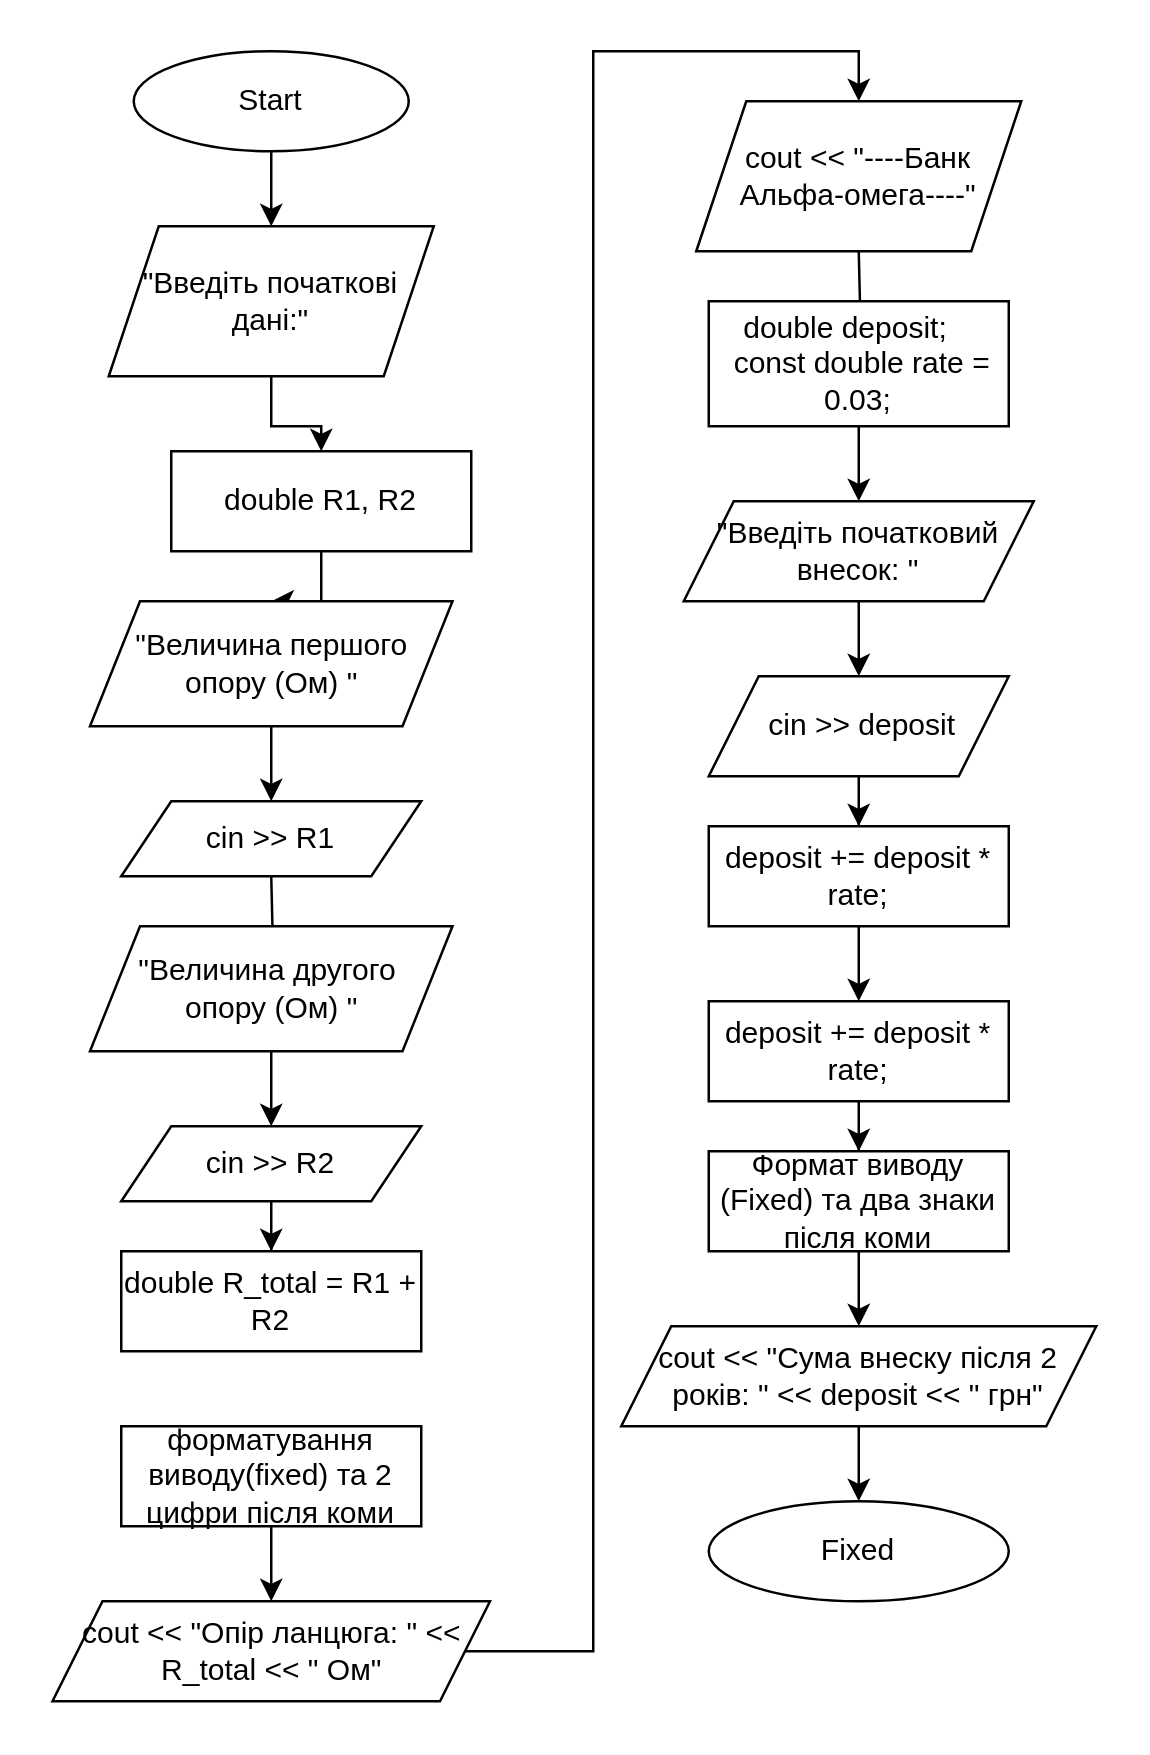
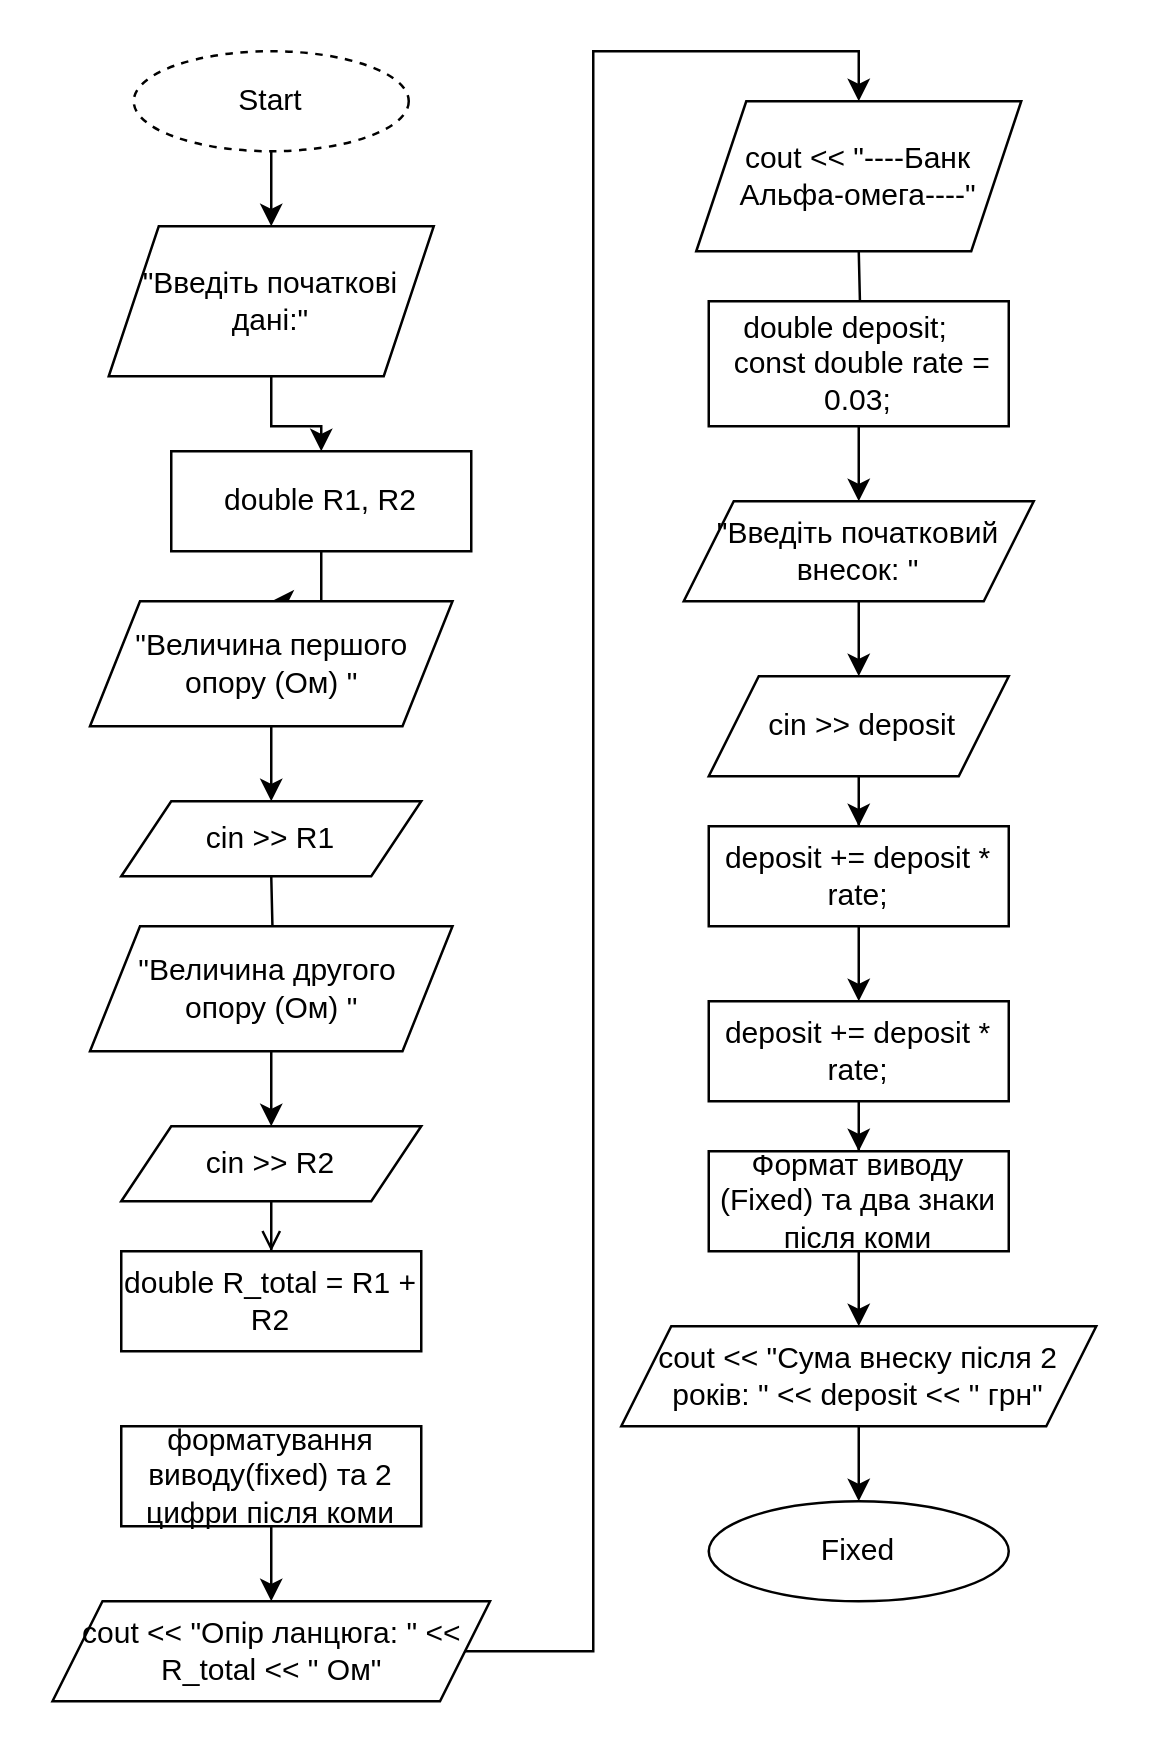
node "Start": style solid -> dashed
edge "cin >> R2" -> "double R_total = R1 + R2": arrowhead classic -> open
